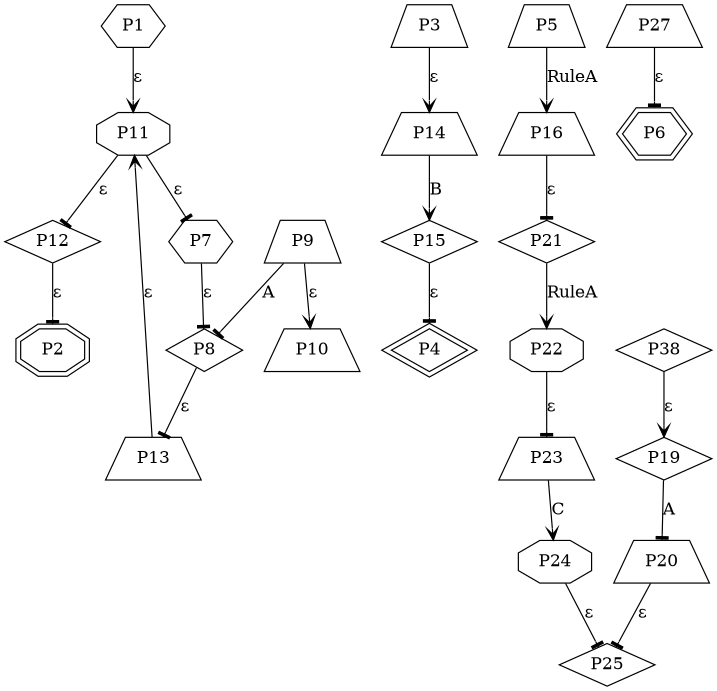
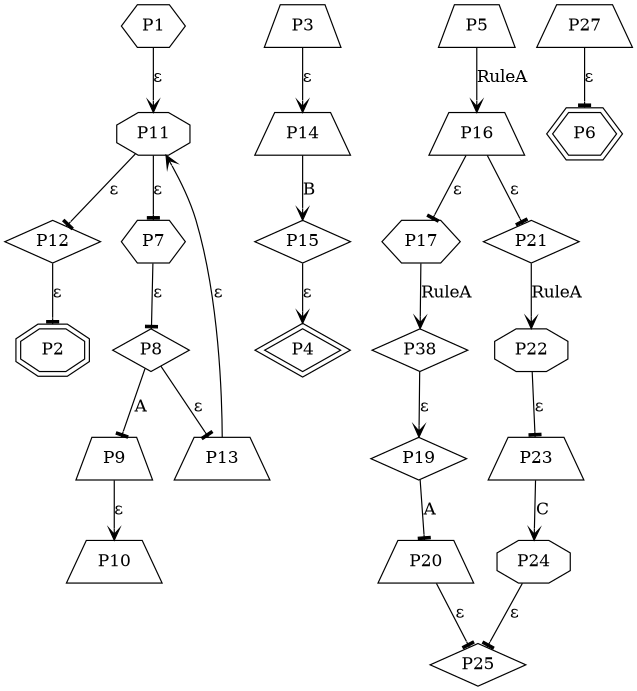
node "P17": added
edge "P15" -> "P4": arrowhead tee -> vee
edge "P9" -> "P8": reversed
